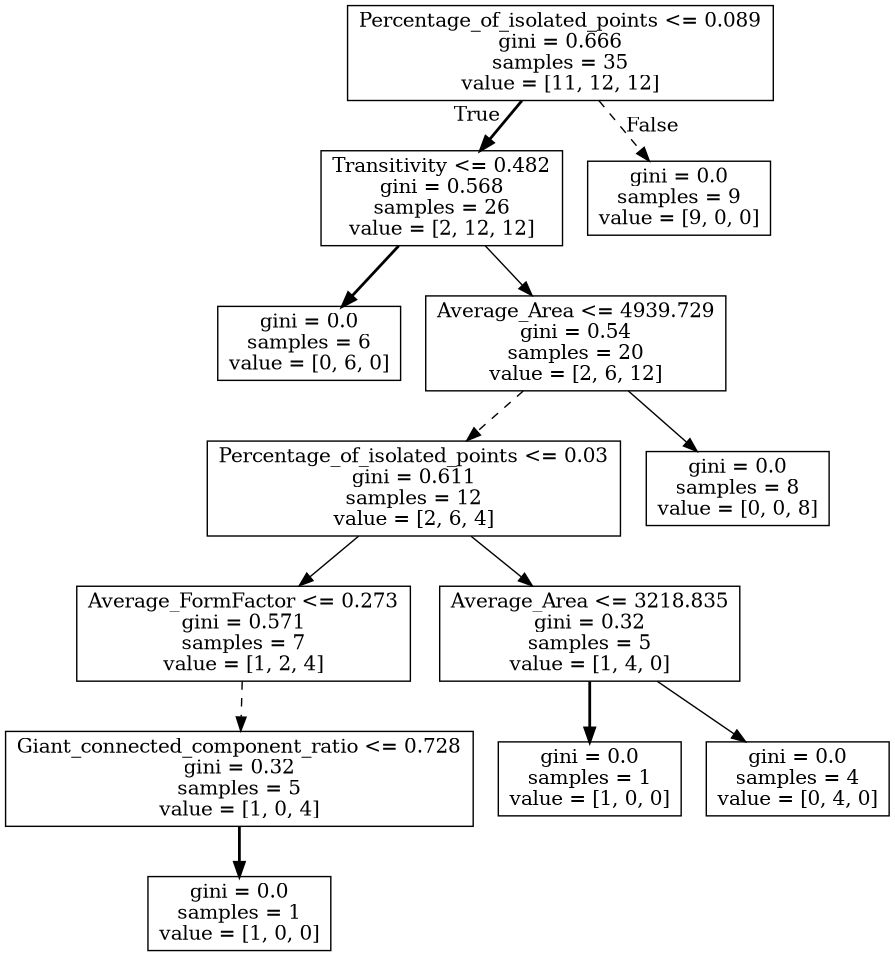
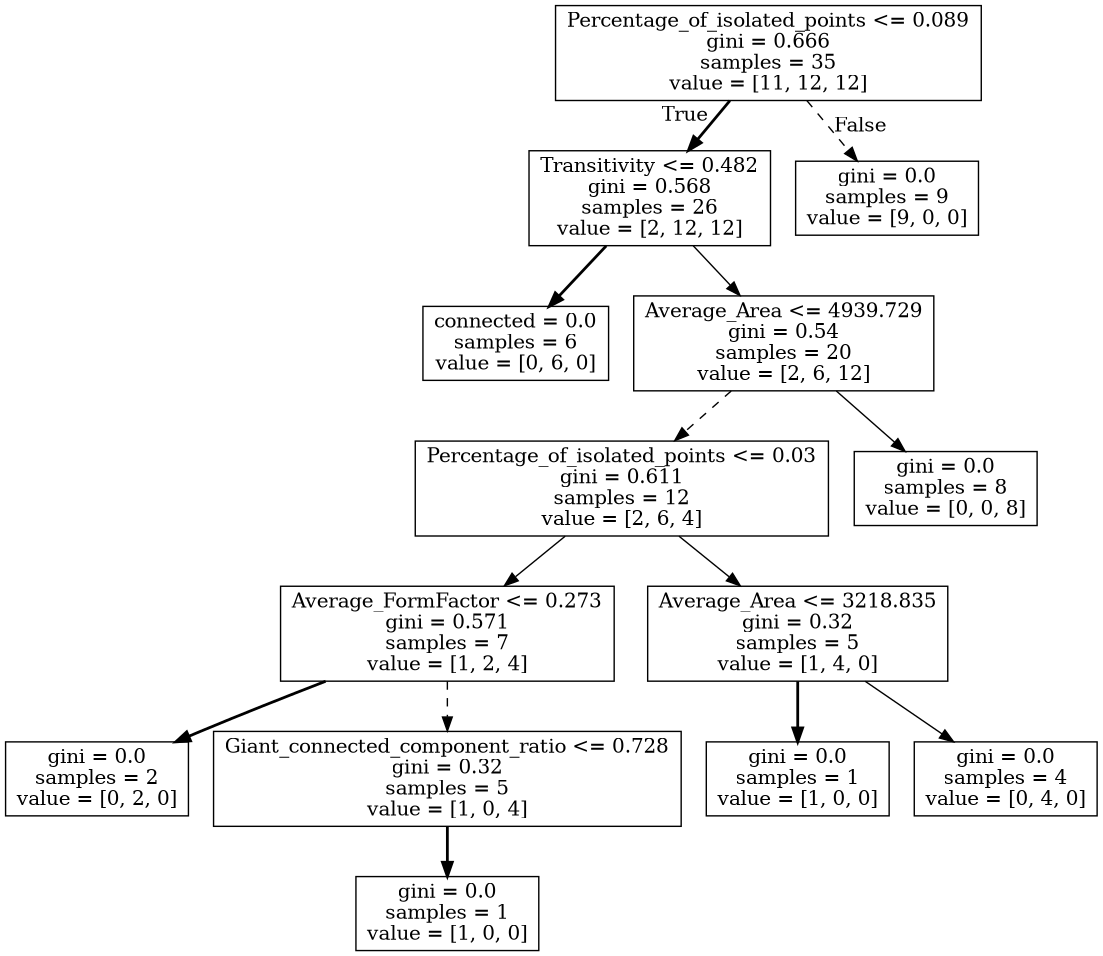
node "gini = 0.0 samples = 6 value = [0, 6, 0]": label "gini = 0.0 samples = 6 value = [0, 6, 0]" -> "connected = 0.0 samples = 6 value = [0, 6, 0]"
node "gini = 0.0 samples = 2 value = [0, 2, 0]": added
